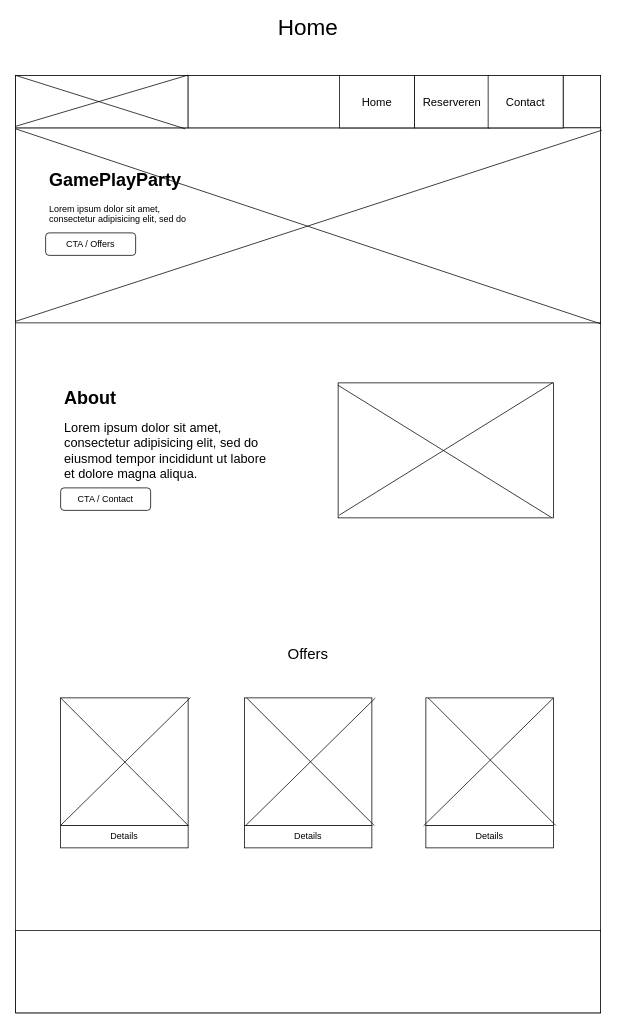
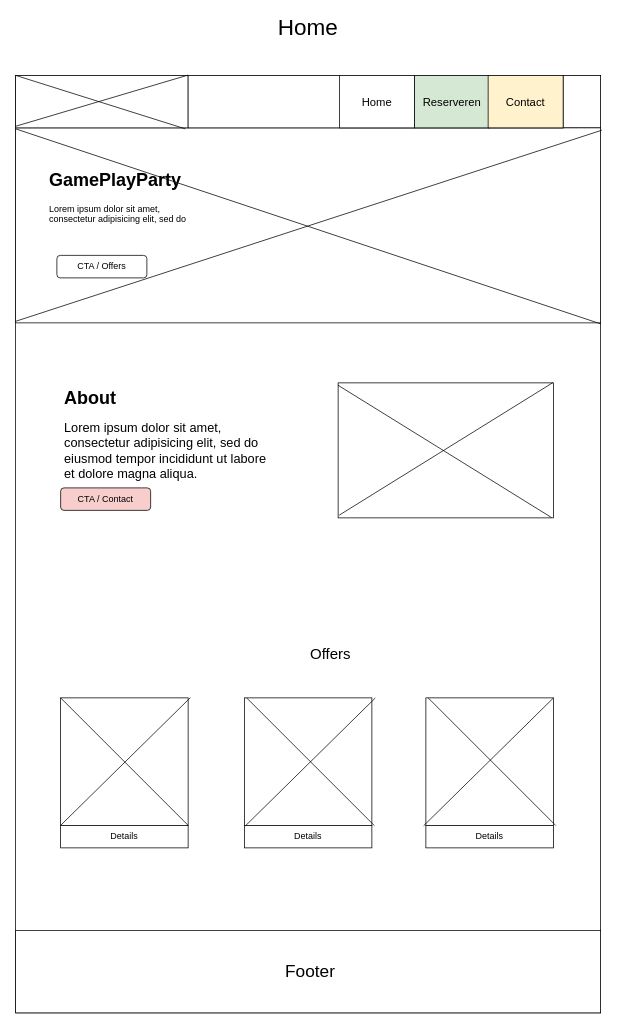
node "Reserveren": fillcolor #ffffff -> #d5e8d4
node "Contact": fillcolor #ffffff -> #fff2cc
node "CTA / Offers": moved (90, 244) -> (102, 267)
node "CTA / Contact": fillcolor #ffffff -> #f8cecc
node "Offers": moved (308, 653) -> (330, 653)
node "Footer": added
